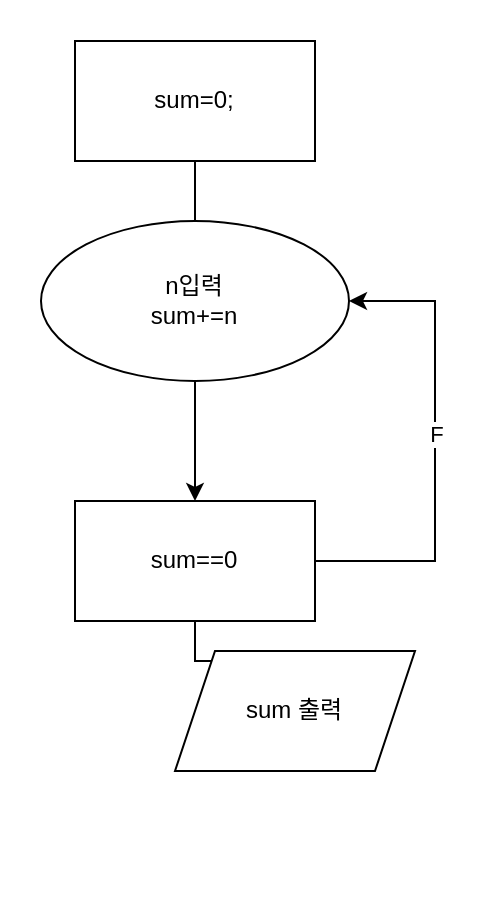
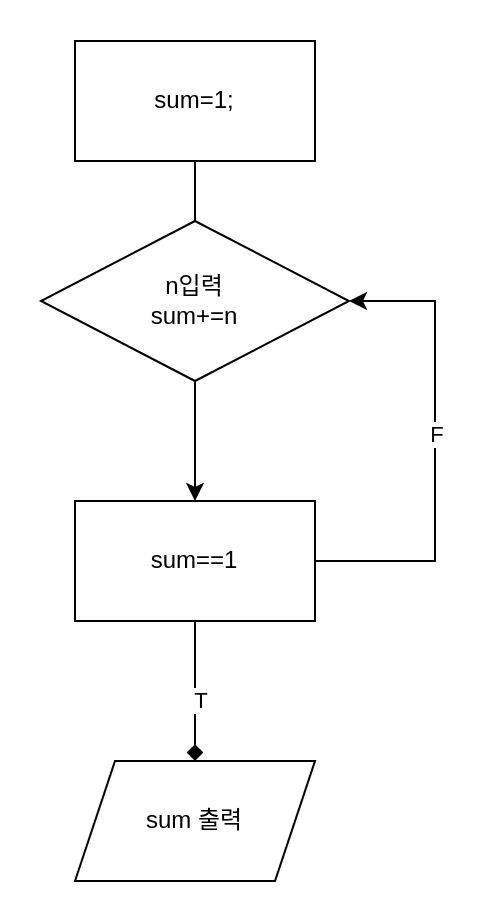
node "sum=0;": label "sum=0;" -> "sum=1;"
node "n입력 sum+=n": shape ellipse -> diamond
node "sum==0": label "sum==0" -> "sum==1"
node "sum 출력": moved (295, 711) -> (195, 821)
